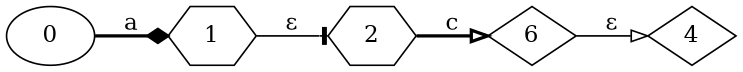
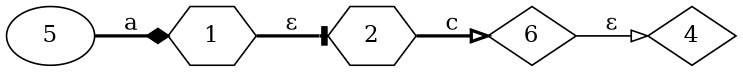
node "0": label "0" -> "5"
edge "1" -> "2": style solid -> bold
